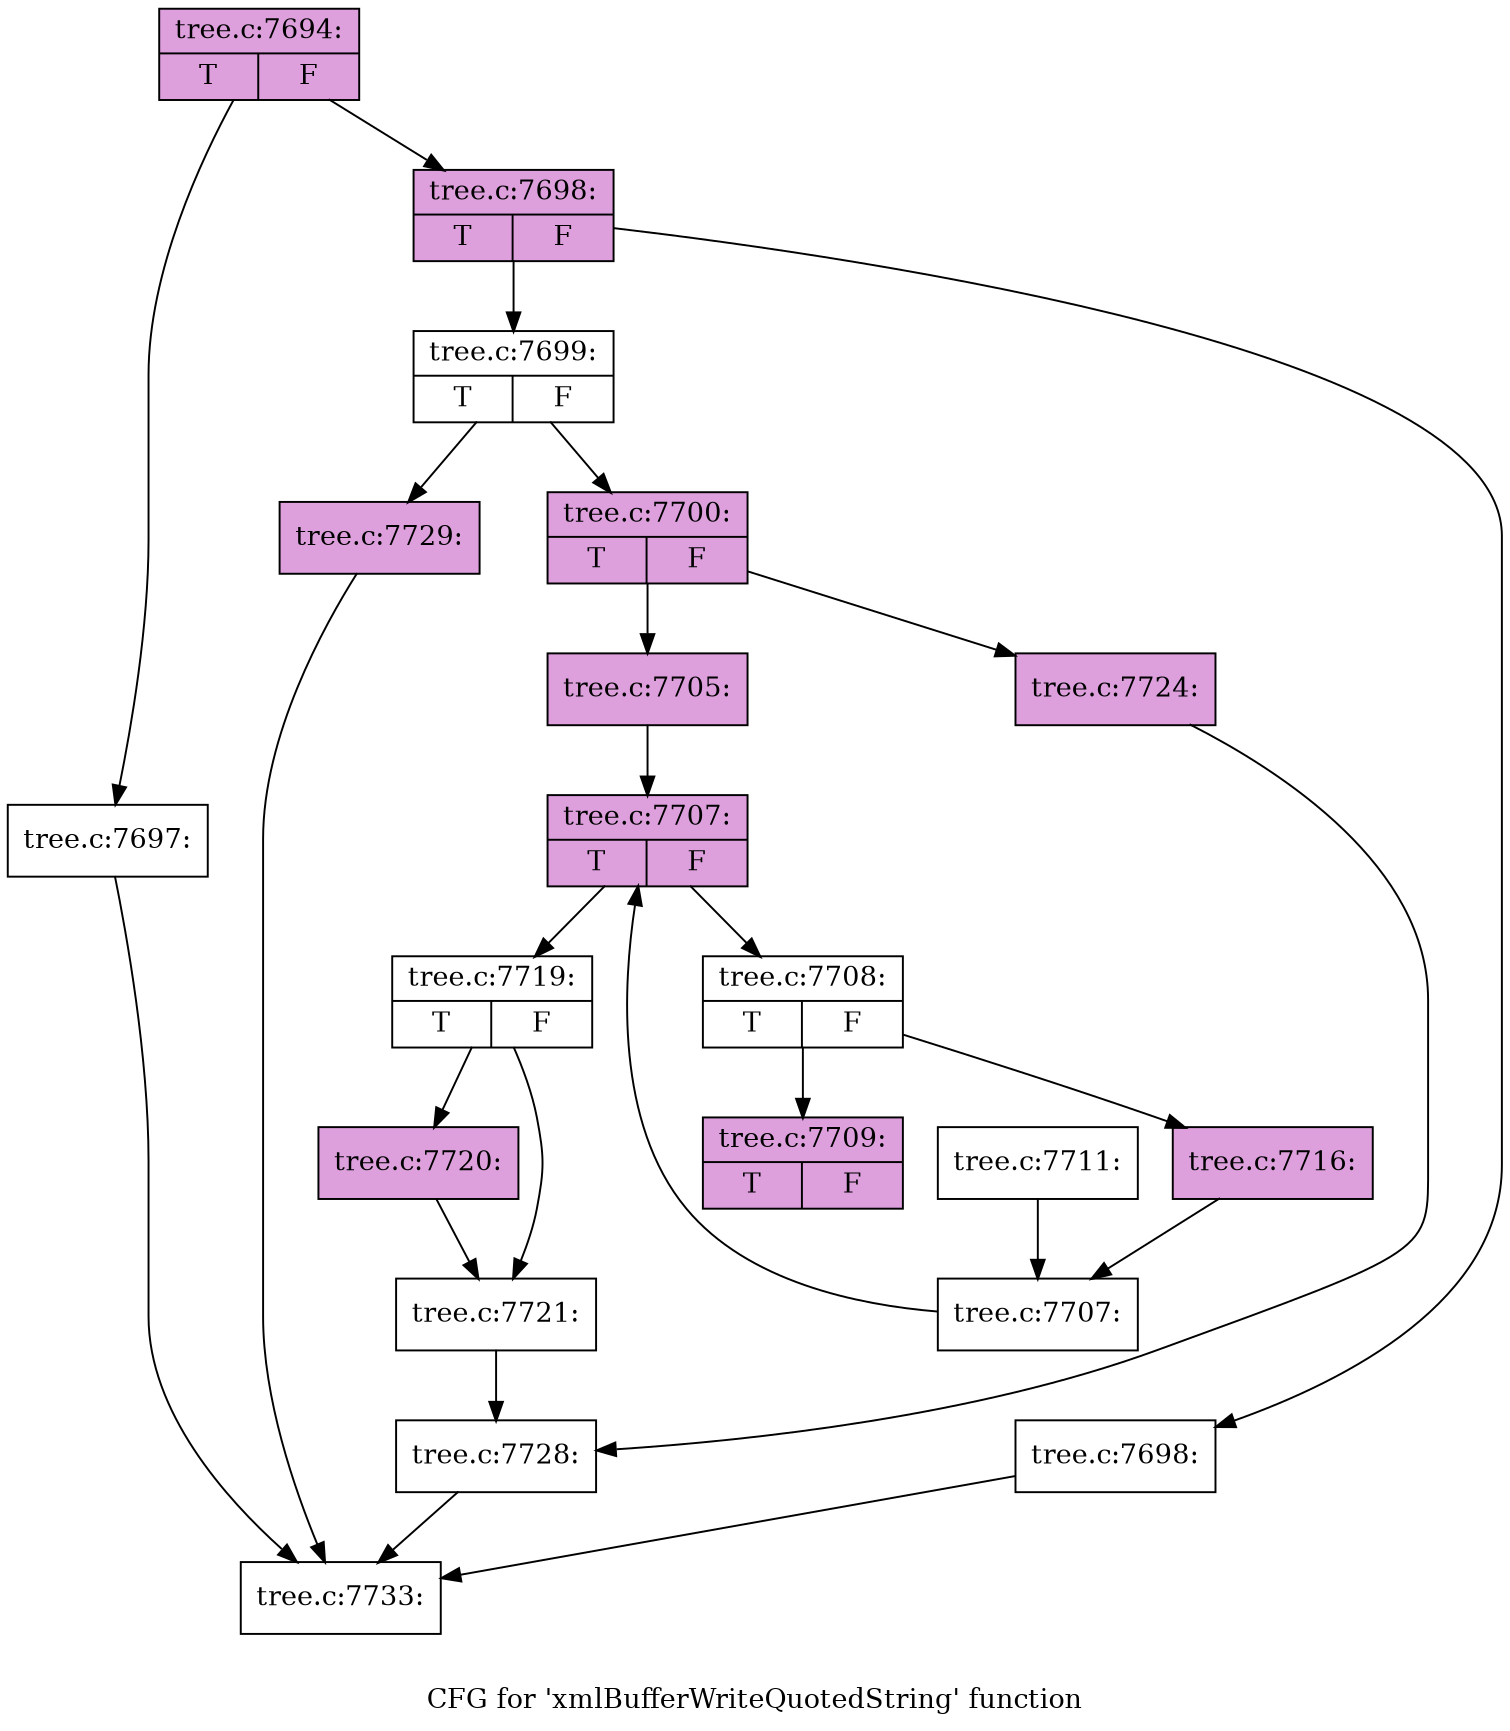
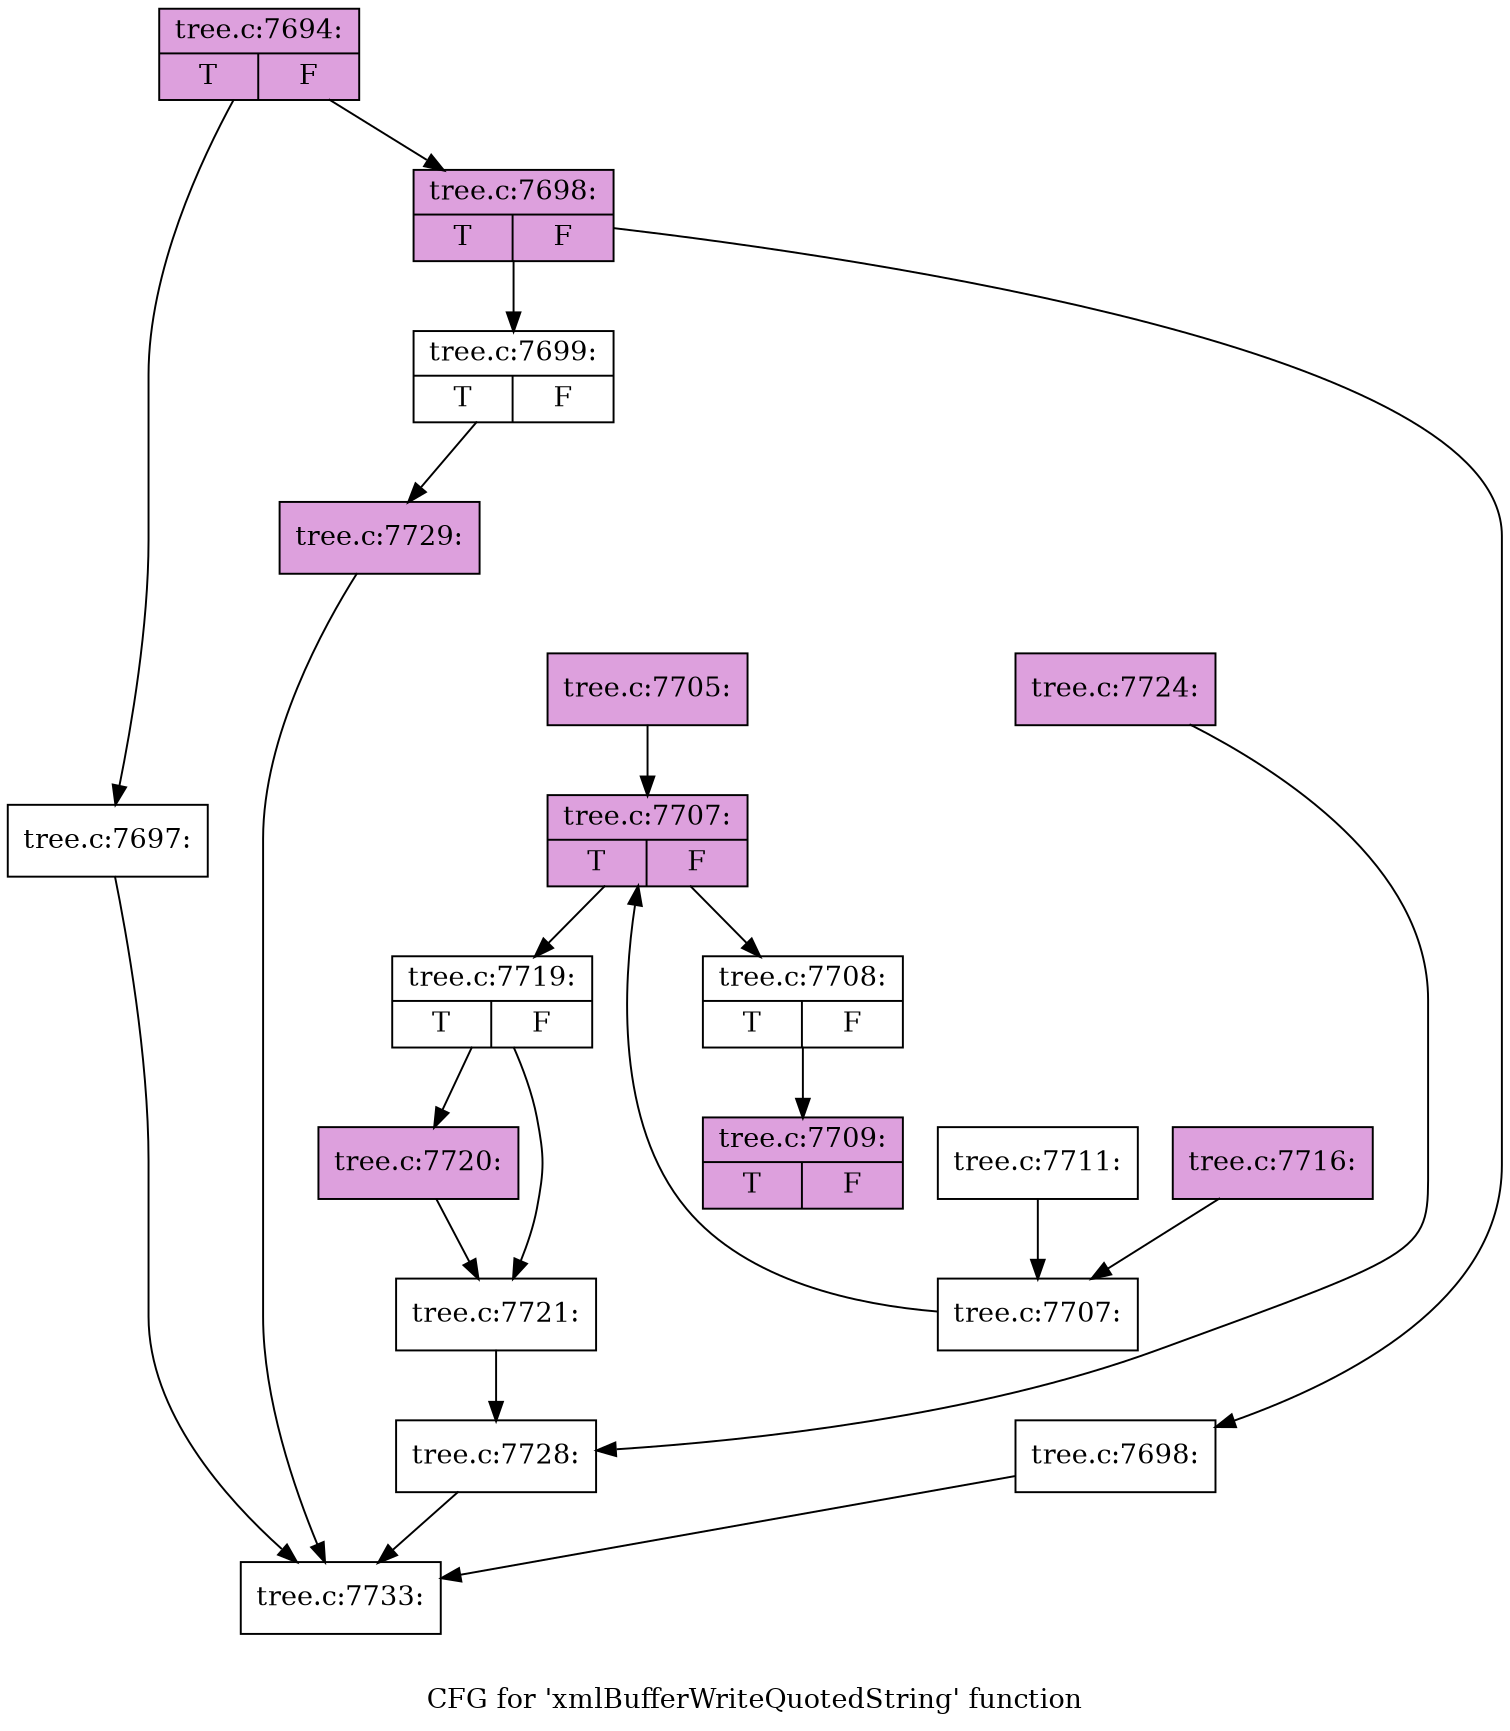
node "tree.c:7700:": removed
edge "tree.c:7708:" -> "tree.c:7716:": removed
